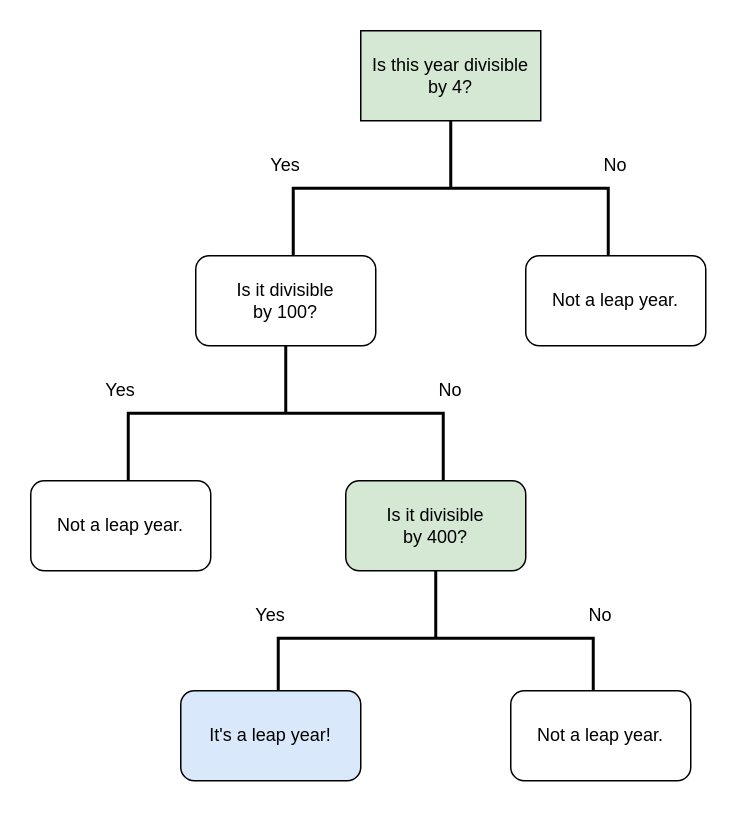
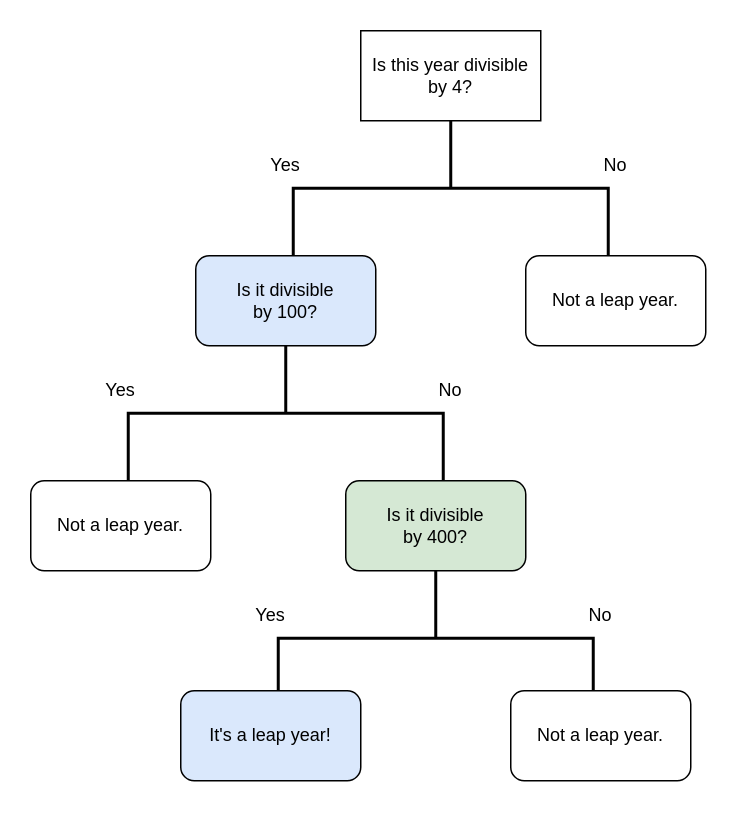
node "Is this year divisible by 4?": fillcolor #d5e8d4 -> #ffffff
node "Is it divisible by 100?": fillcolor #ffffff -> #dae8fc
